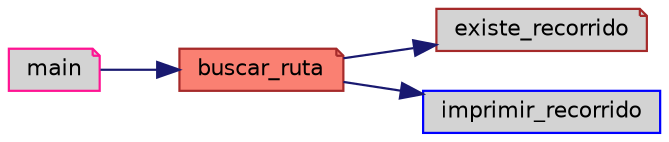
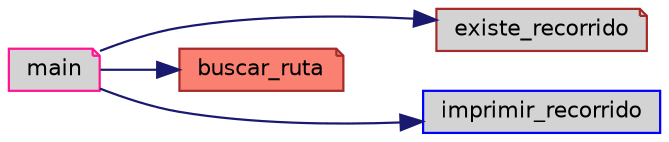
edge "buscar_ruta" -> "existe_recorrido": now "main" -> "existe_recorrido"
edge "buscar_ruta" -> "imprimir_recorrido": now "main" -> "imprimir_recorrido"
